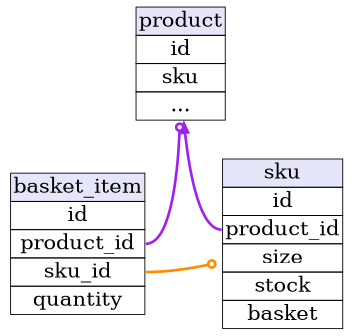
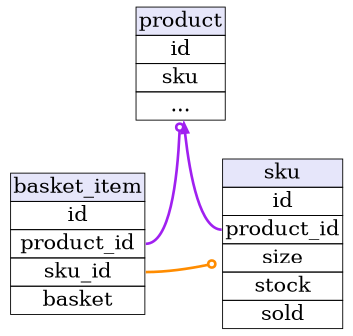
node "basket_item": text "quantity" -> "basket"
node "sku": text "basket" -> "sold"
